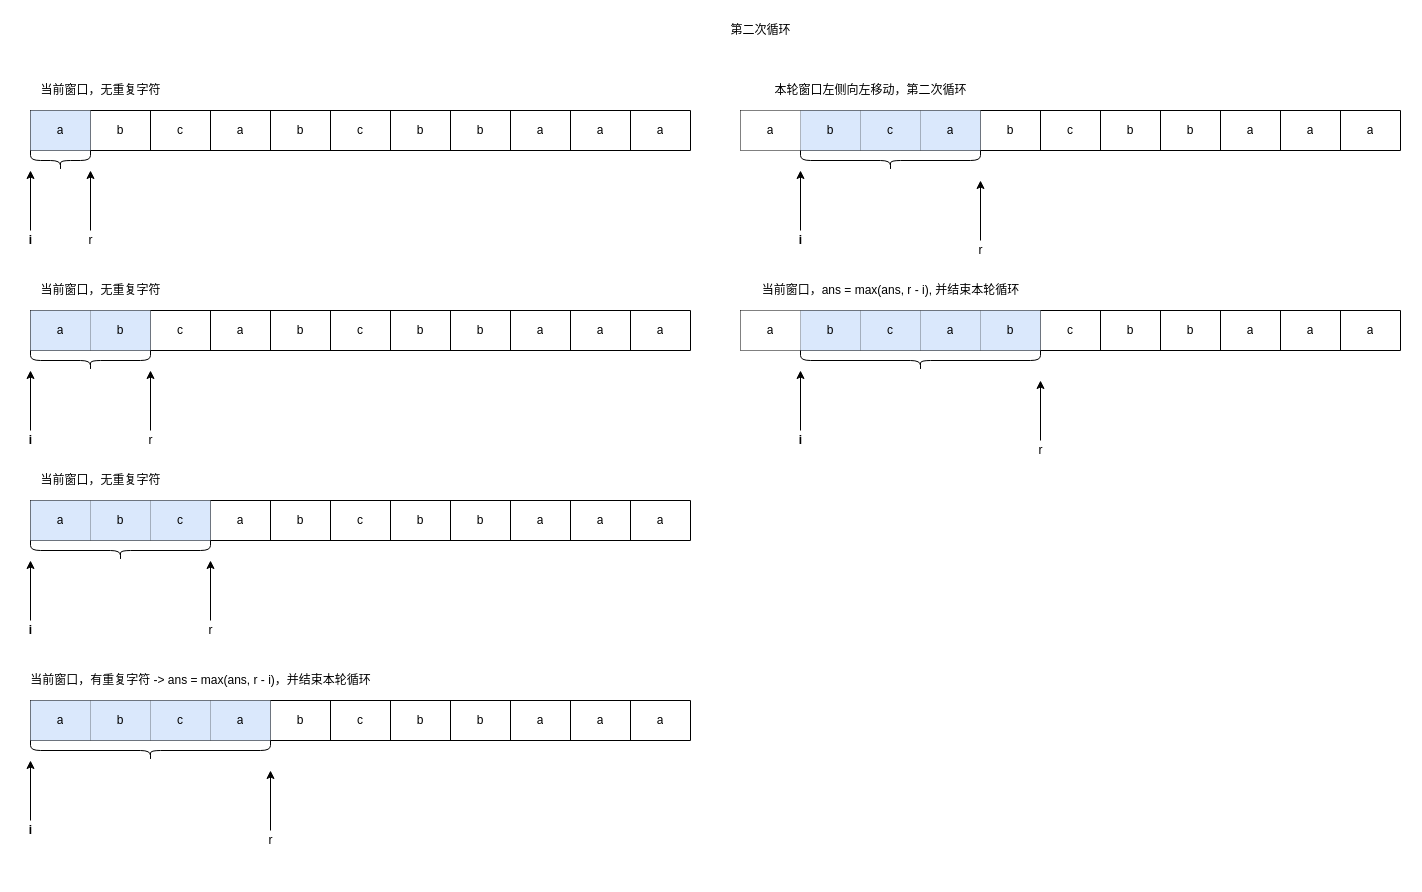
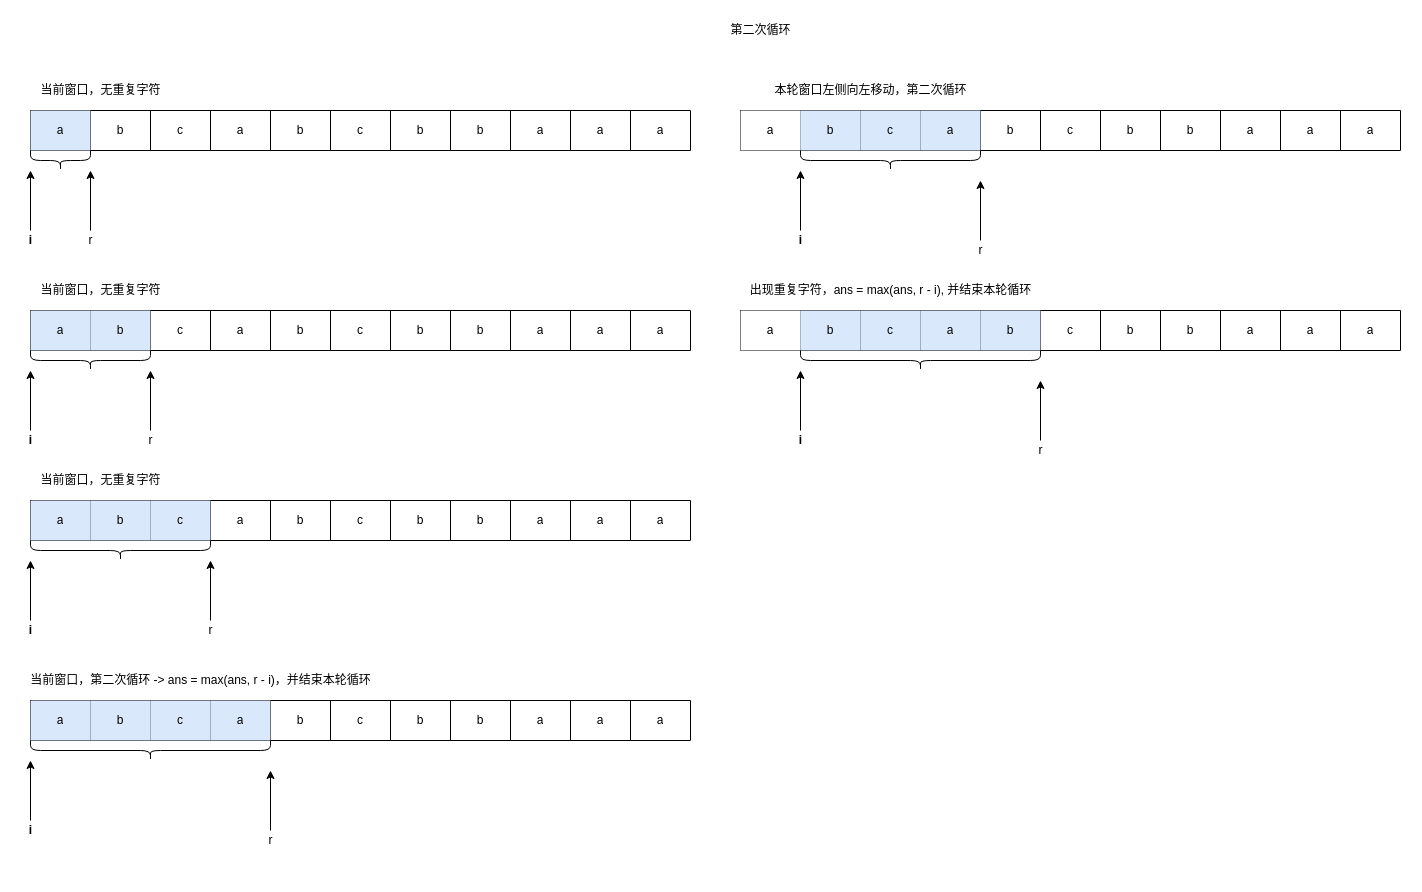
node "当前窗口，ans = max(ans, r - i), 并结束本轮循环": label "当前窗口，ans = max(ans, r - i), 并结束本轮循环" -> "出现重复字符，ans = max(ans, r - i), 并结束本轮循环"
node "当前窗口，有重复字符 -> ans = max(ans, r - i)，并结束本轮循环": label "当前窗口，有重复字符 -> ans = max(ans, r - i)，并结束本轮循环" -> "当前窗口，第二次循环 -> ans = max(ans, r - i)，并结束本轮循环"
